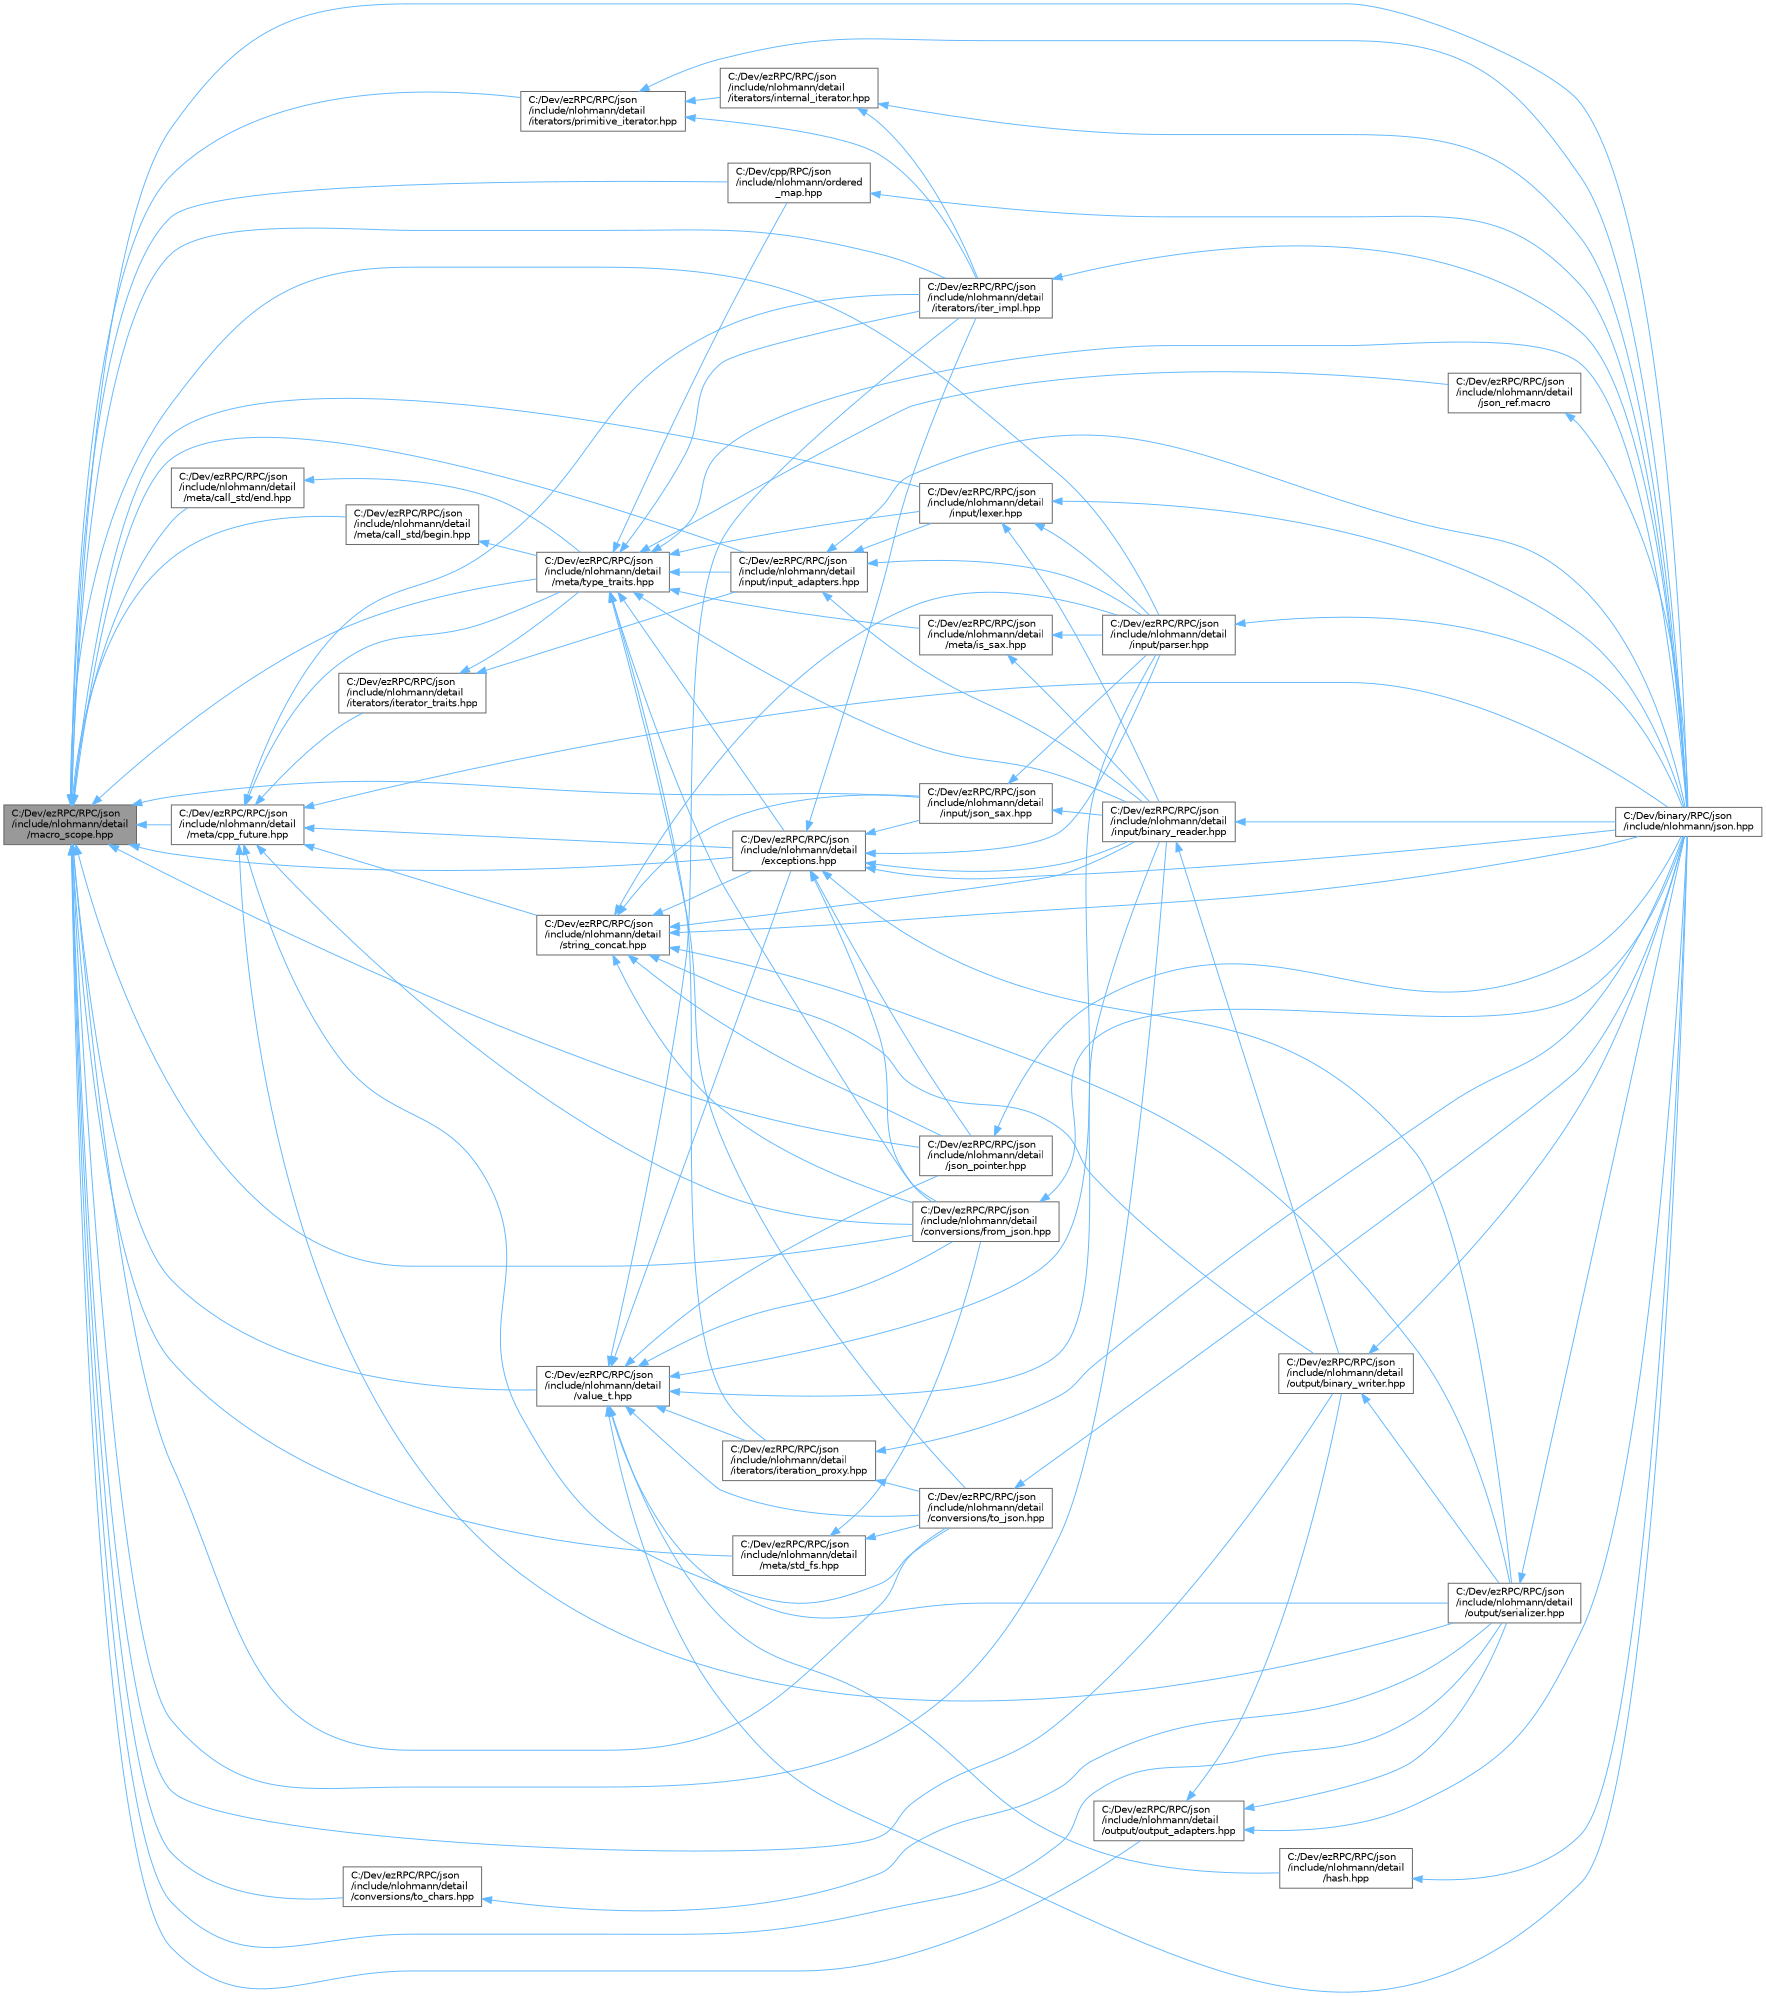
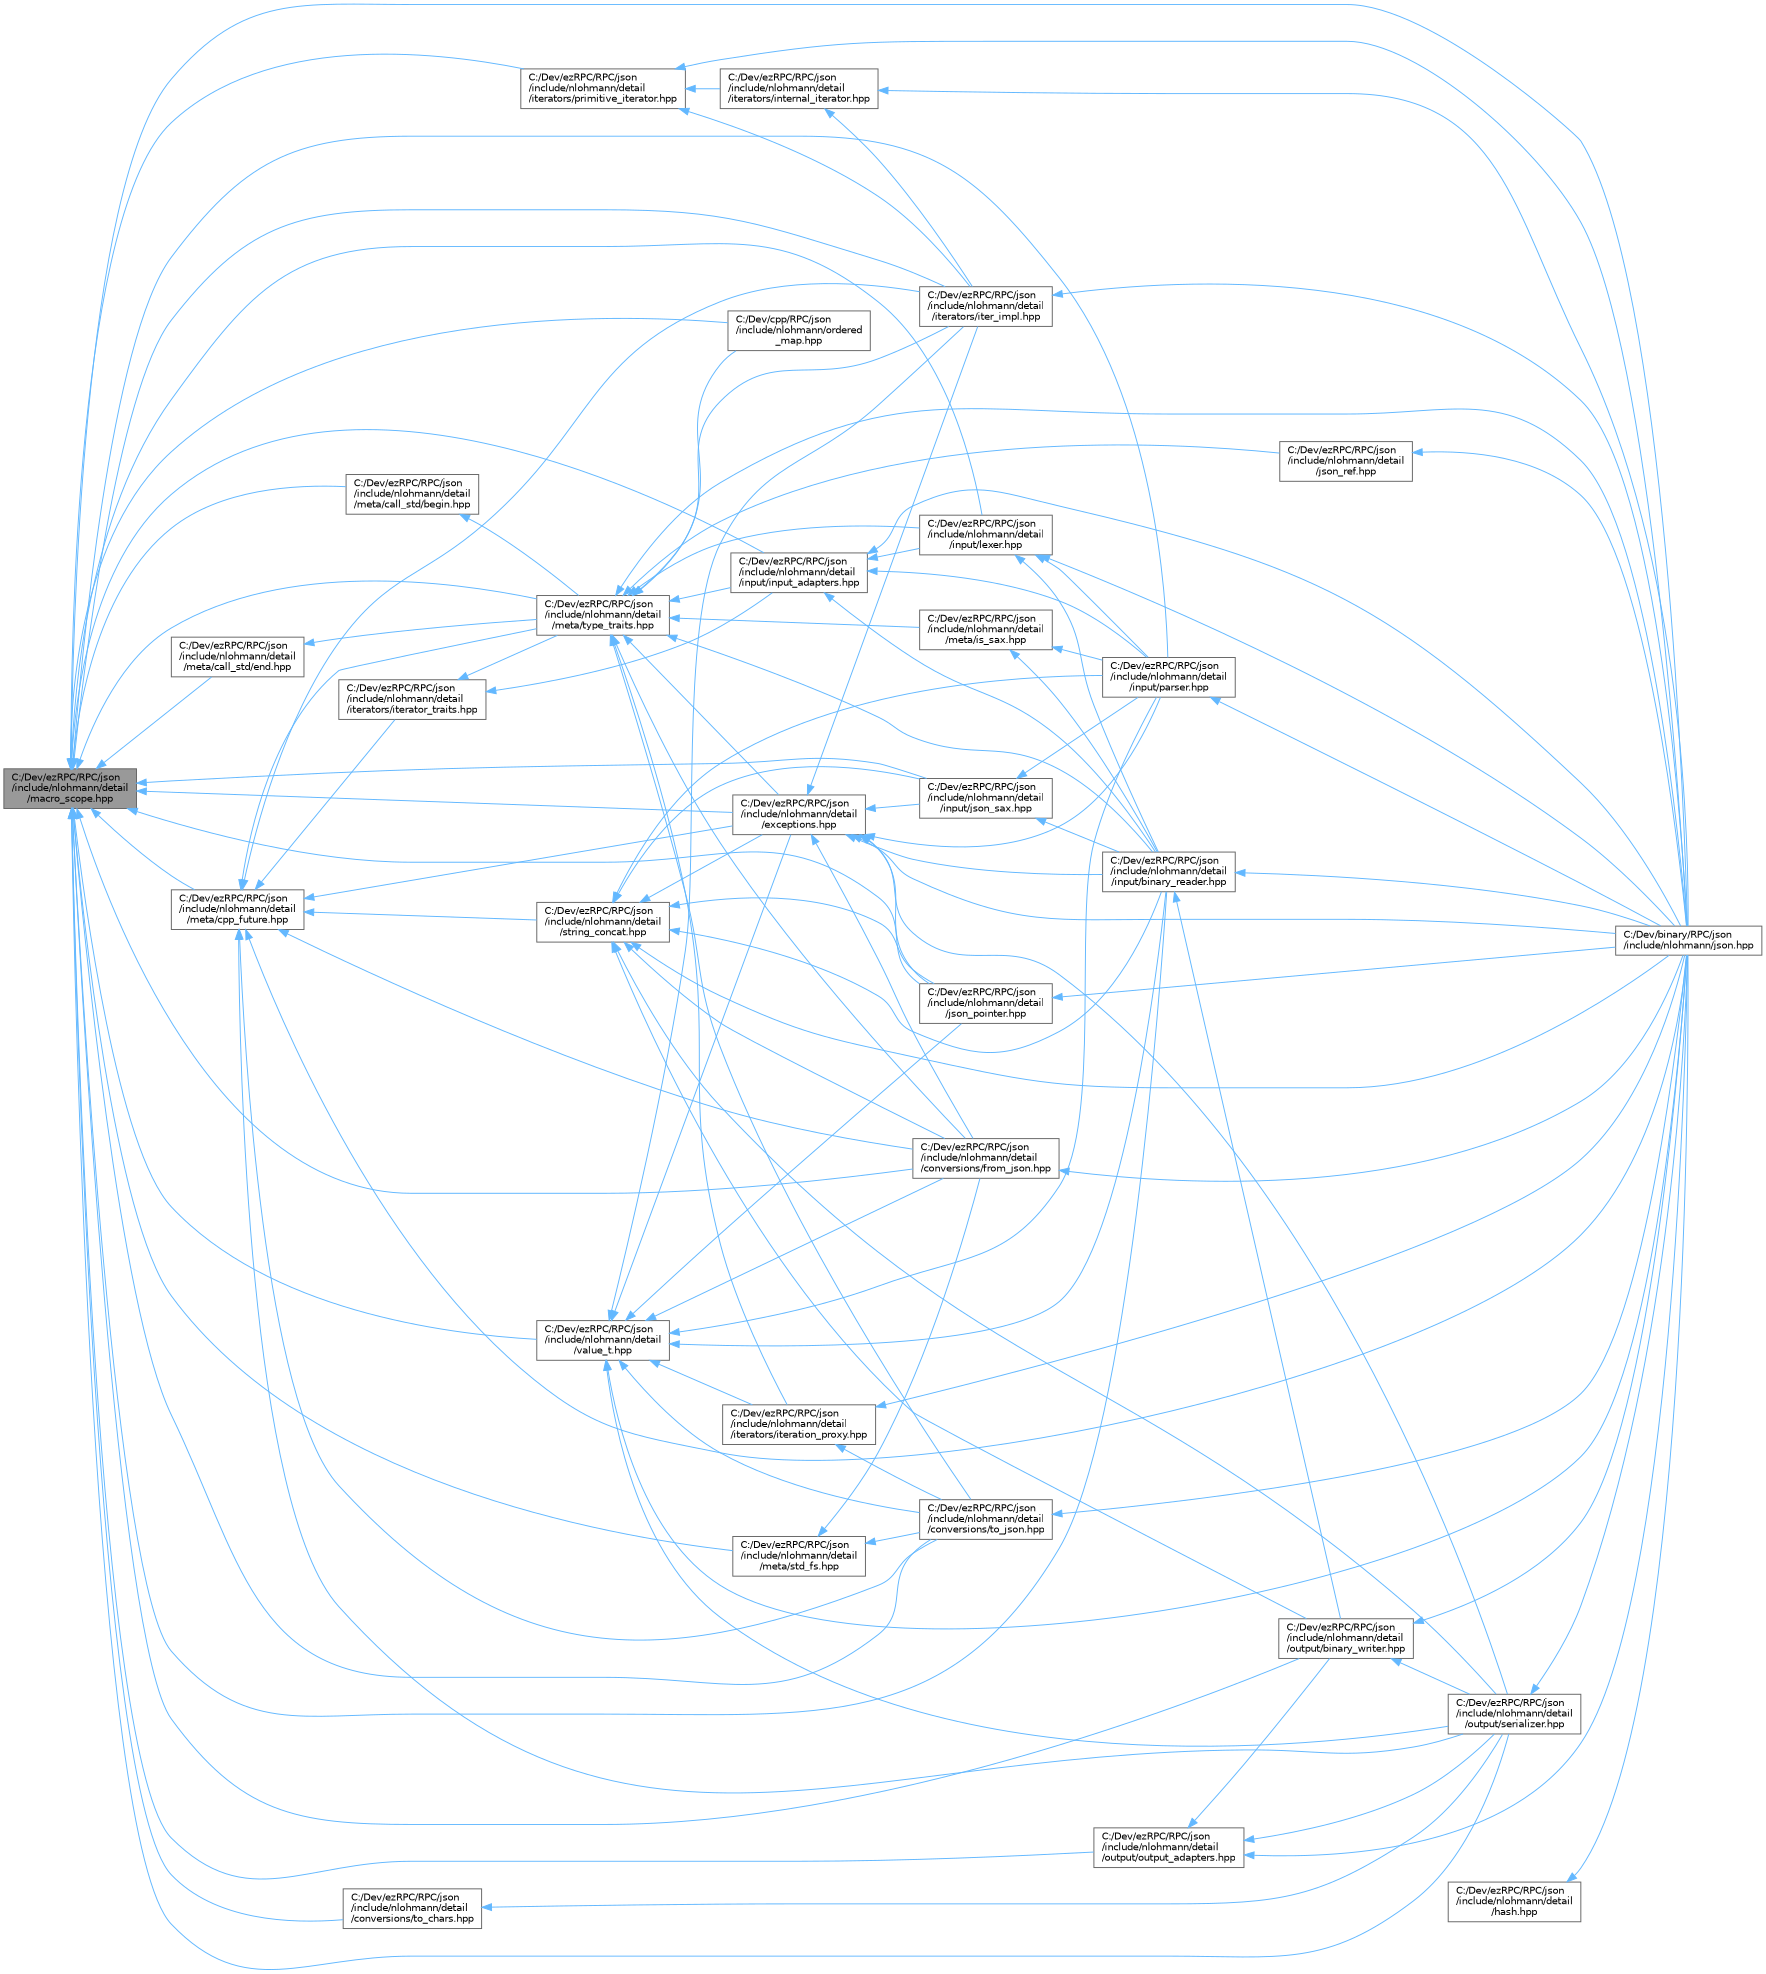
edge "C:/Dev/binary/RPC/json /include/nlohmann/json.hpp" -> "C:/Dev/cpp/RPC/json /include/nlohmann/ordered _map.hpp": removed
node "C:/Dev/ezRPC/RPC/json /include/nlohmann/detail /json_ref.macro": label "C:/Dev/ezRPC/RPC/json /include/nlohmann/detail /json_ref.macro" -> "C:/Dev/ezRPC/RPC/json /include/nlohmann/detail /json_ref.hpp"
edge "C:/Dev/ezRPC/RPC/json /include/nlohmann/detail /hash.hpp" -> "C:/Dev/ezRPC/RPC/json /include/nlohmann/detail /value_t.hpp": removed
